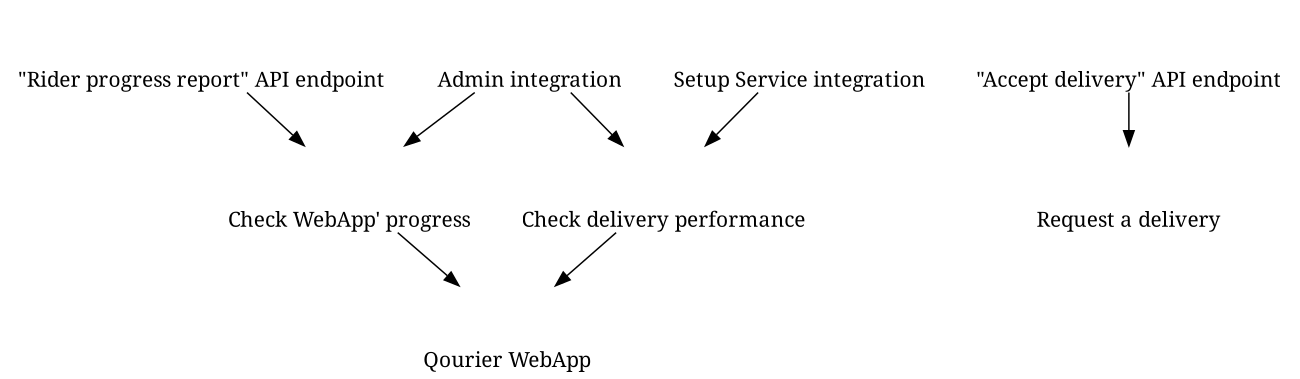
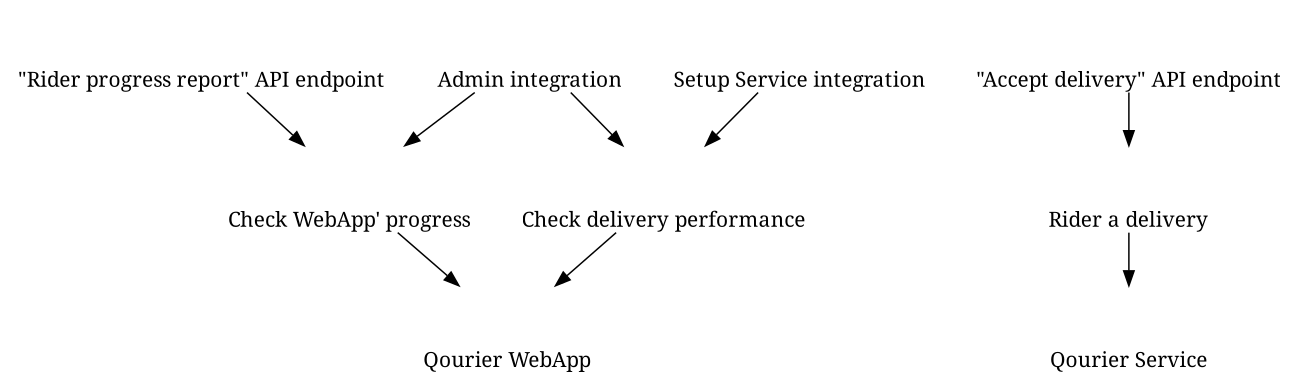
node "Request a delivery": label "Request a delivery" -> "Rider a delivery"
node "Qourier Service": added
